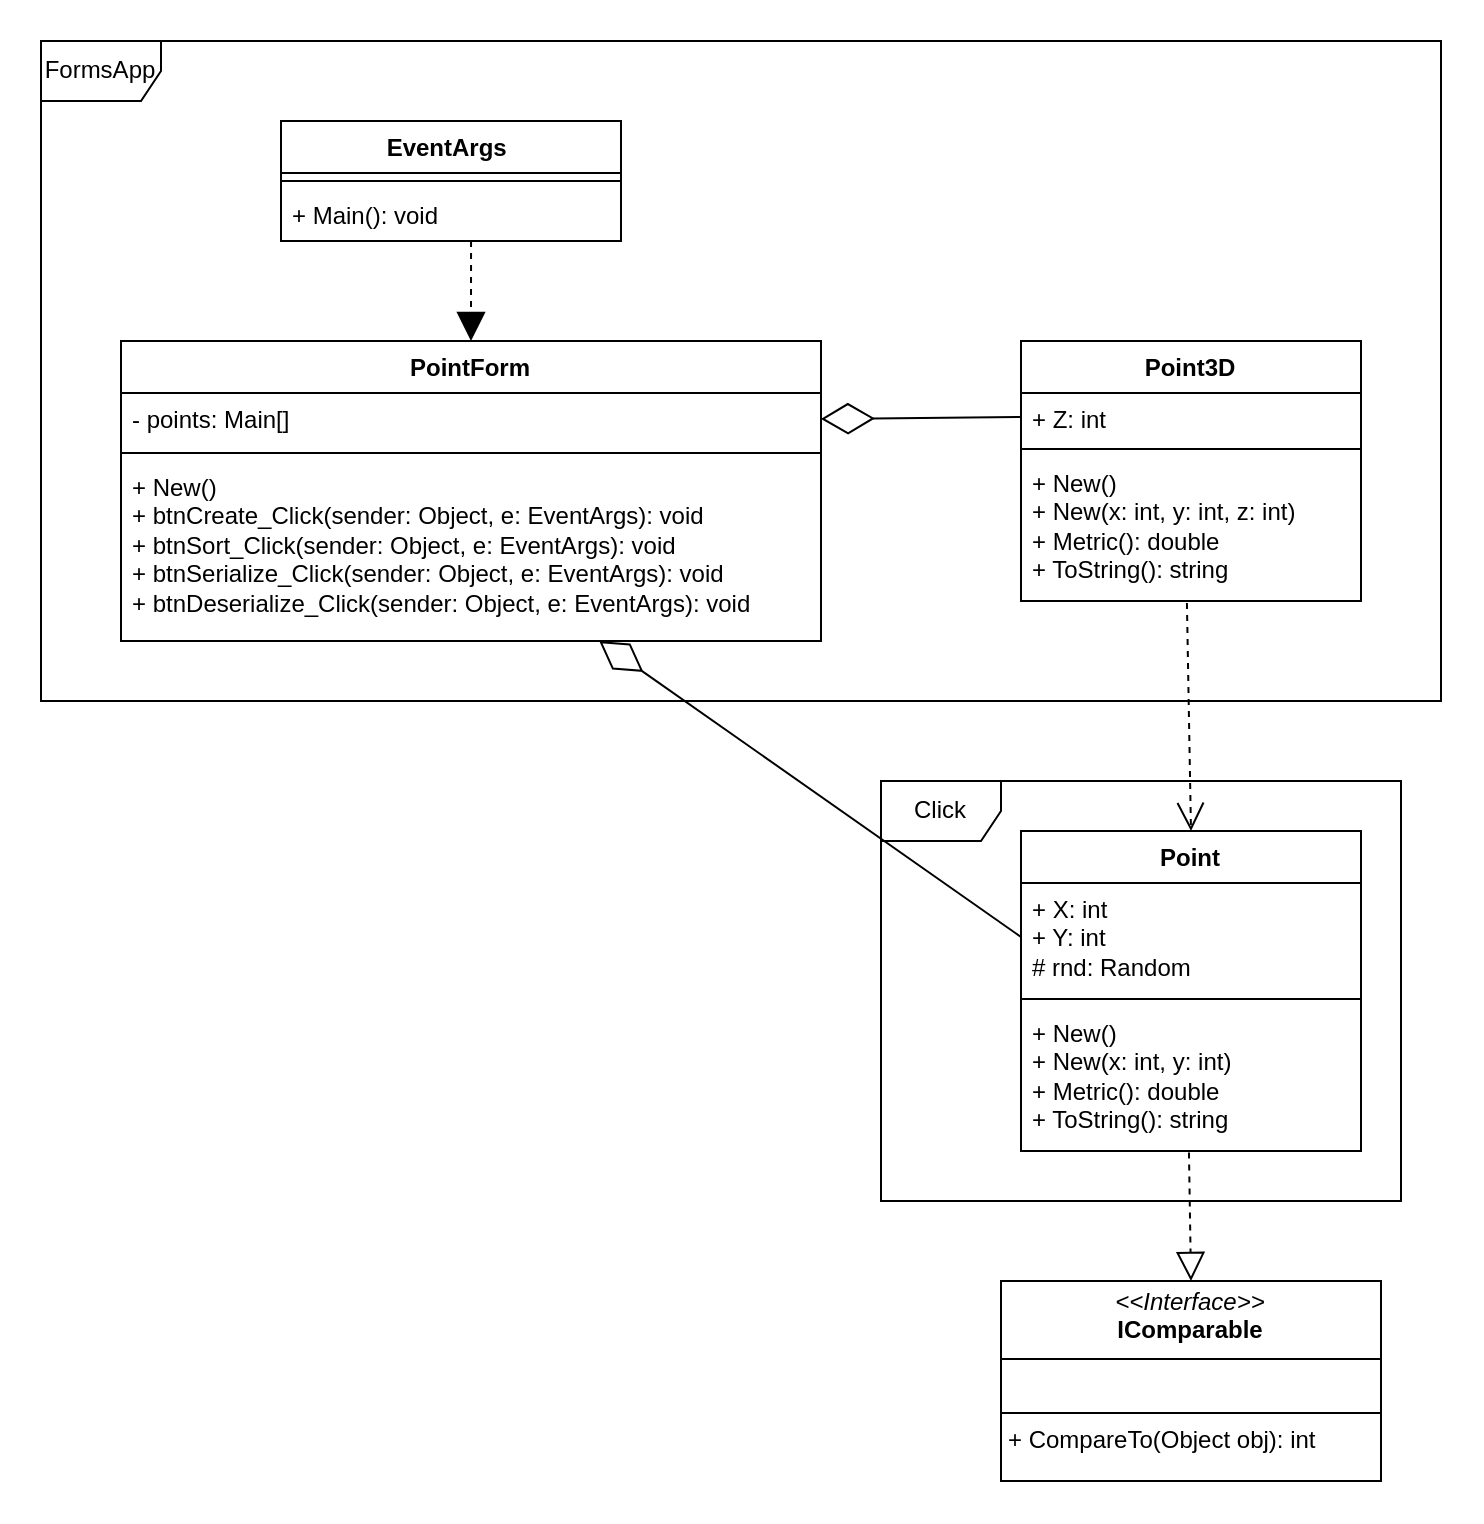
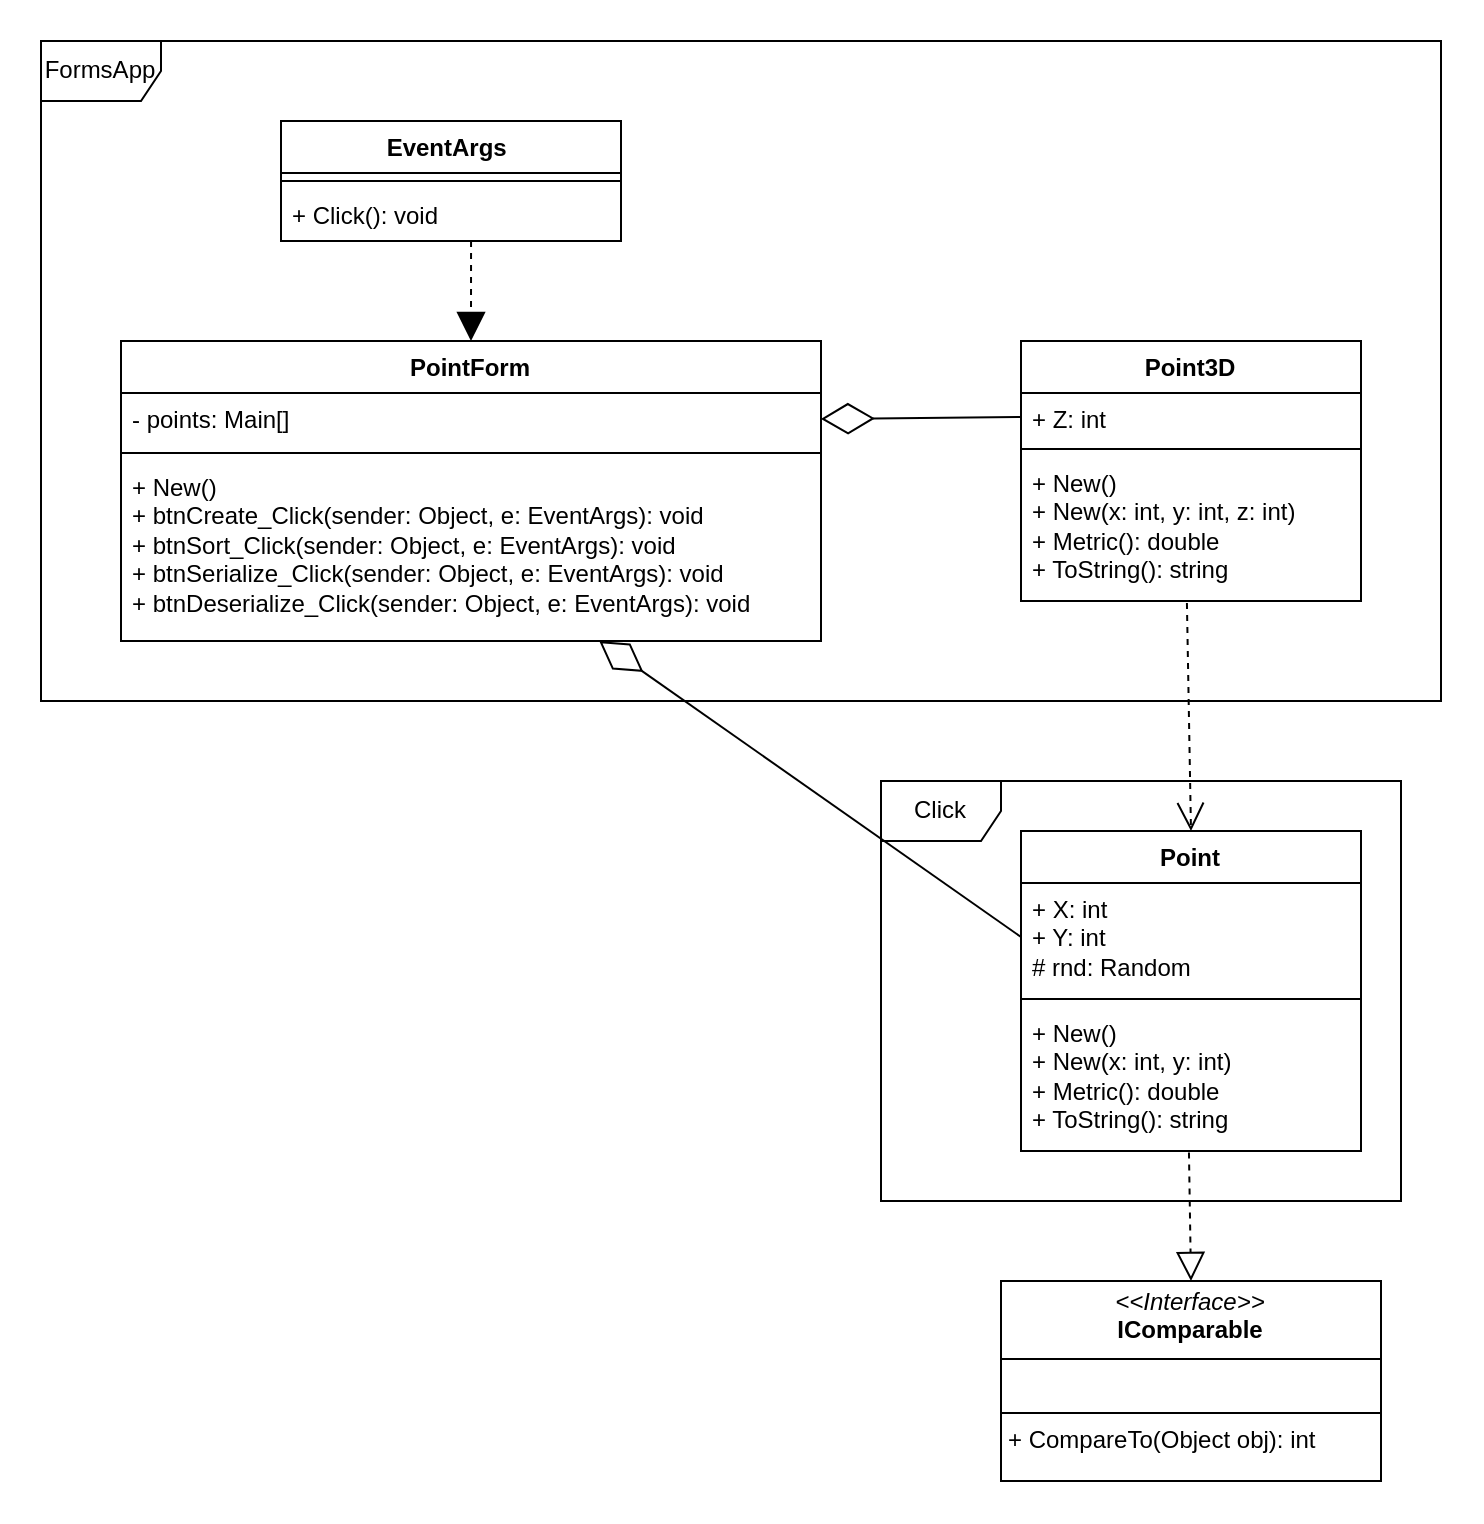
node "+ Main(): void": label "+ Main(): void" -> "+ Click(): void"
